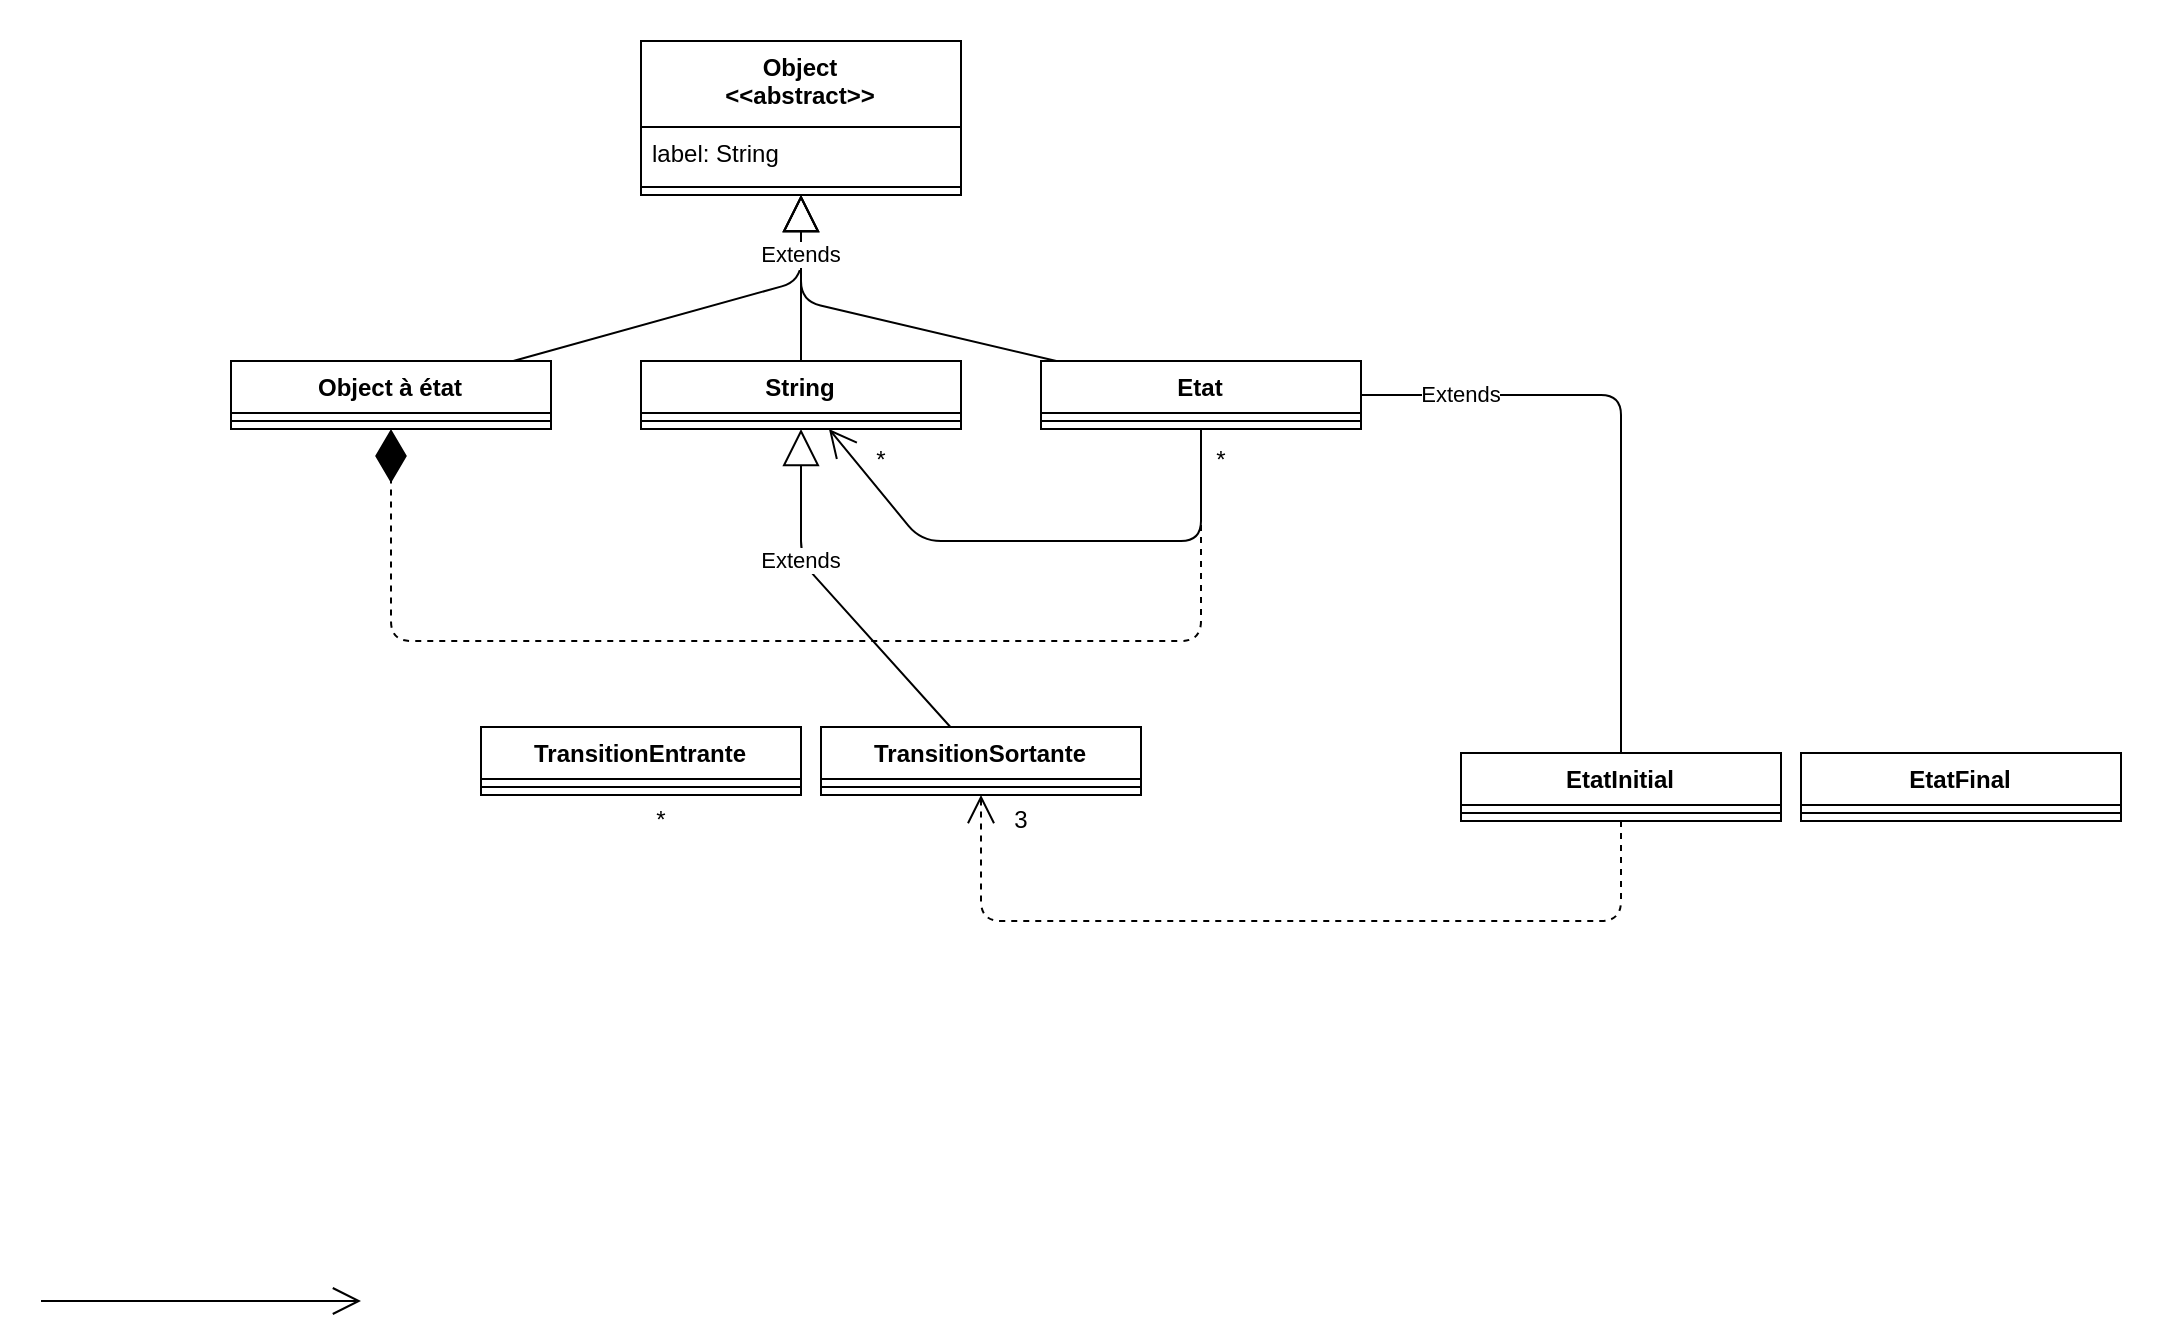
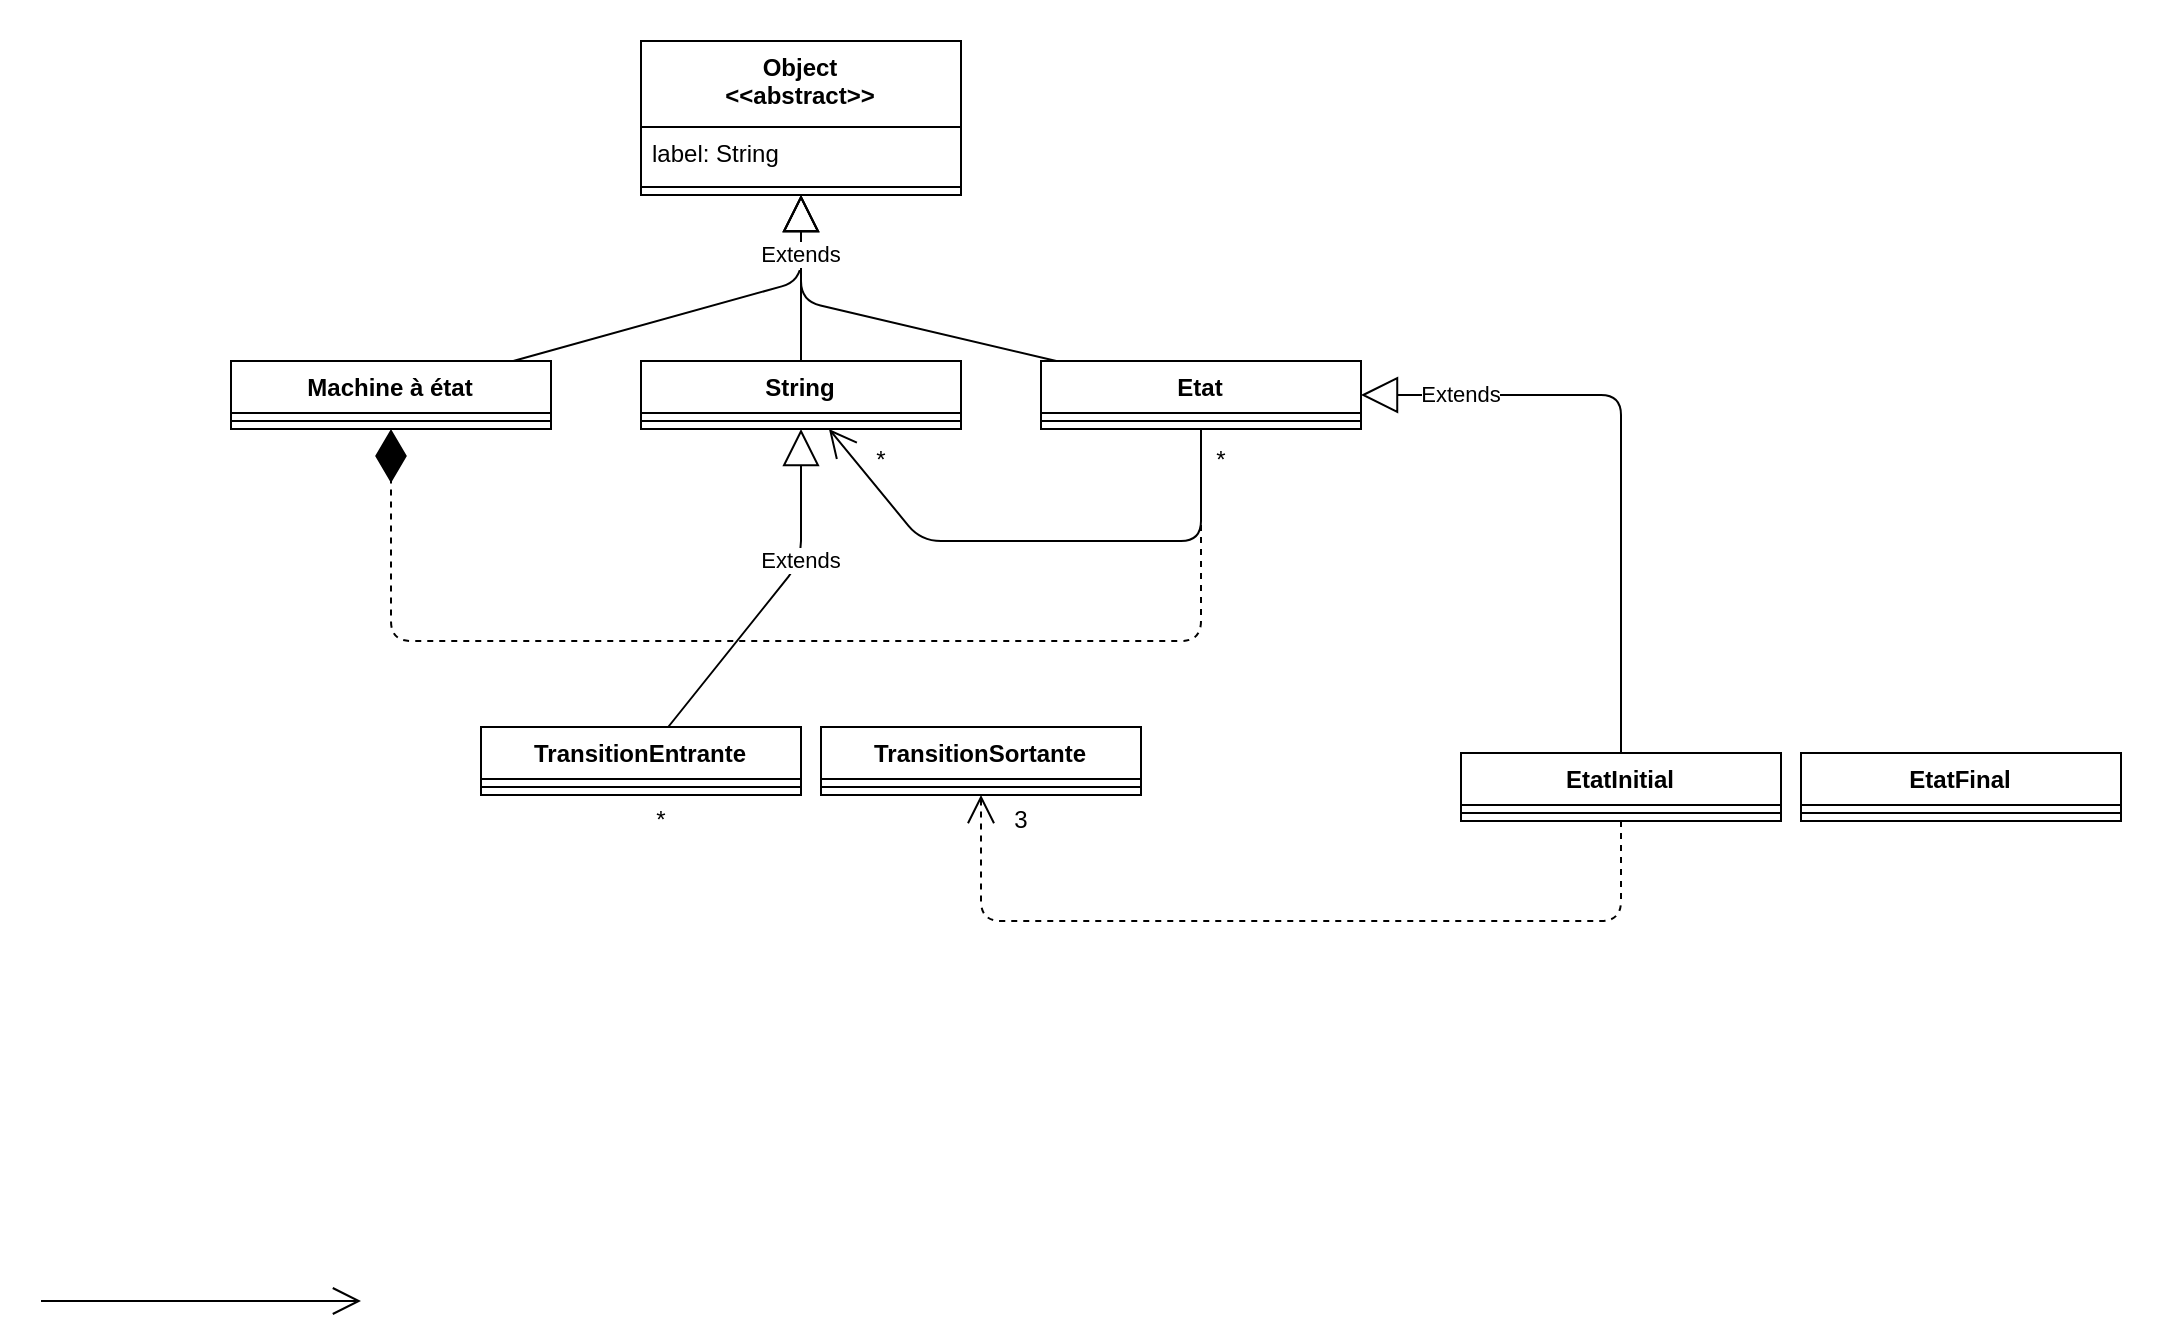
node "Object à état": label "Object à état" -> "Machine à état"
edge "Etat" -- "EtatInitial": arrowhead none -> block
edge "TransitionEntrante" -> "String": added, label "Extends"
edge "TransitionSortante" -> "String": removed, label "Extends"
